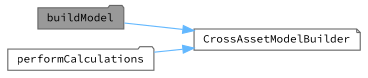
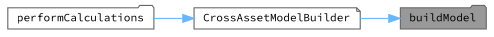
edge "buildModel" -> "CrossAssetModelBuilder": reversed
